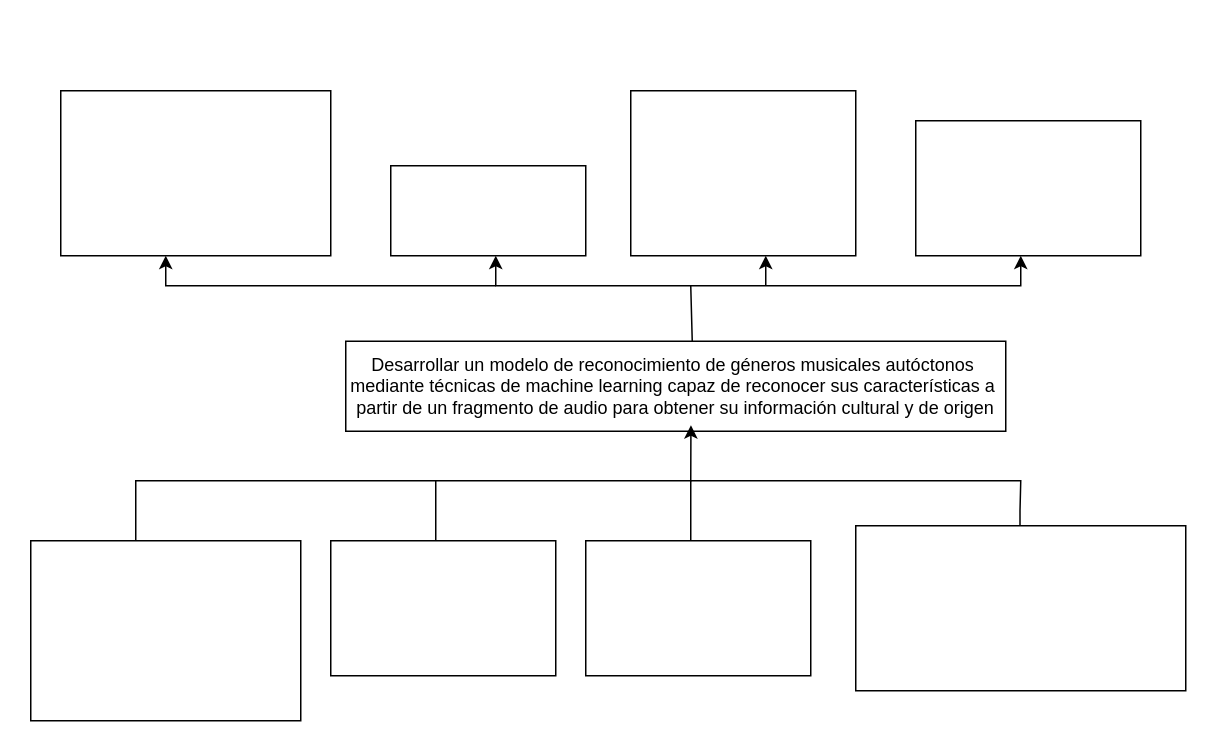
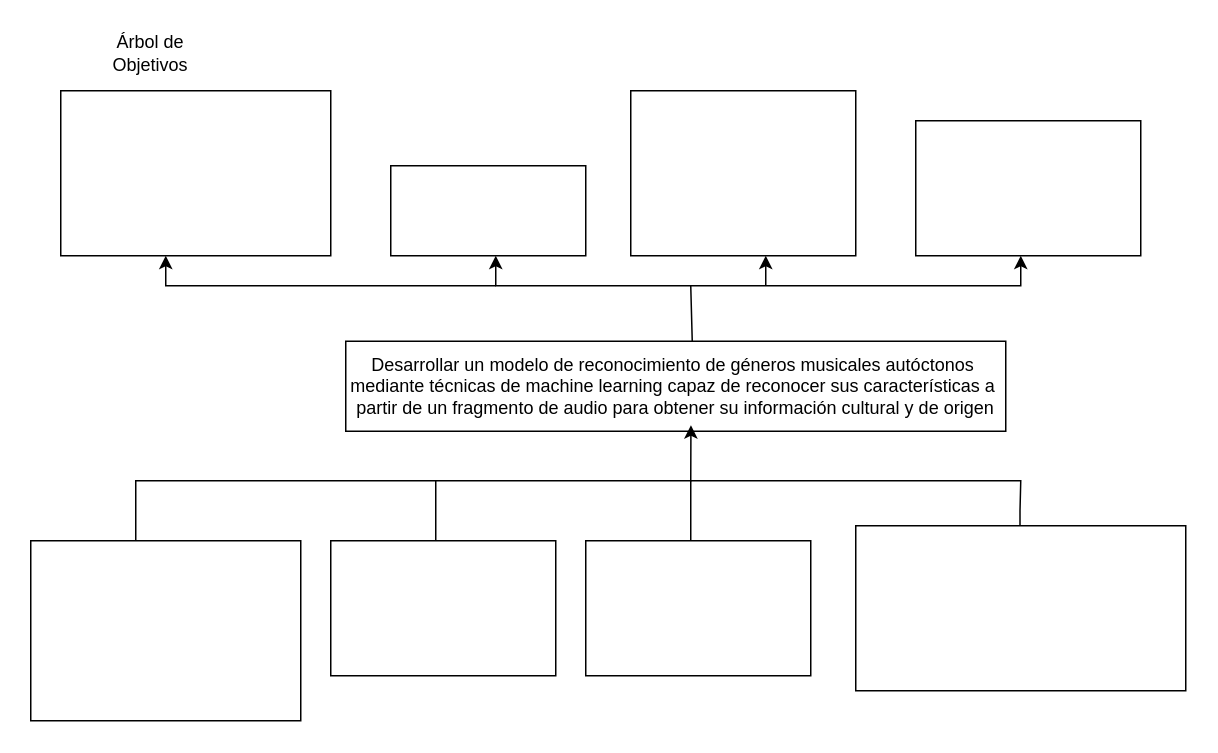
node "Árbol de Objetivos": added
